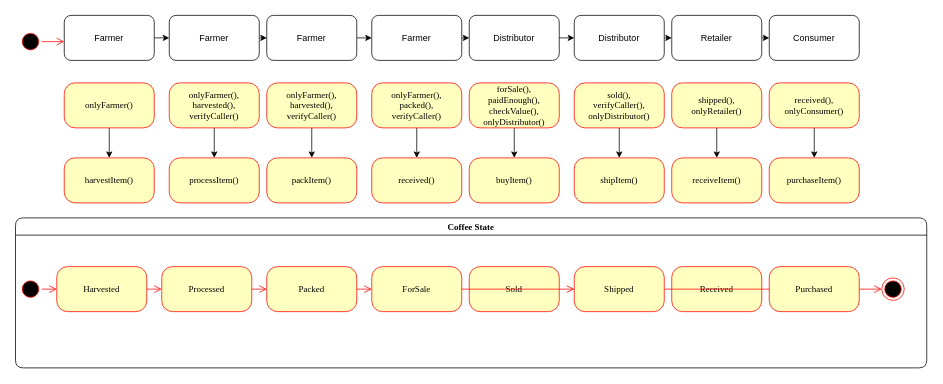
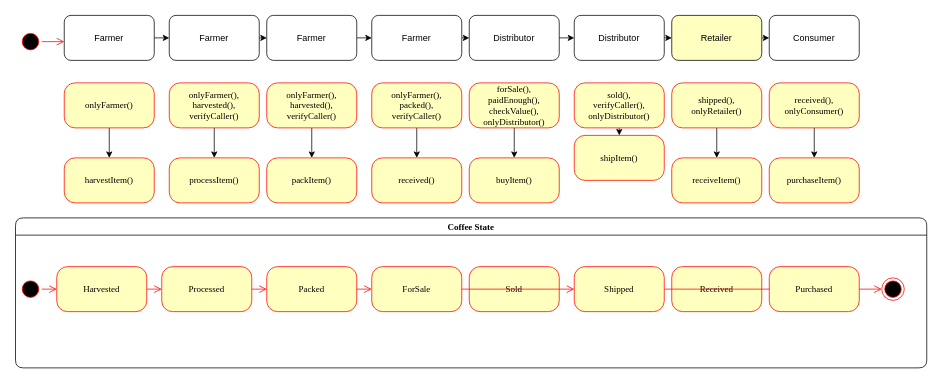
node "Retailer": fillcolor #ffffff -> #ffffc0
node "shipItem()": moved (619, 180) -> (619, 158)
